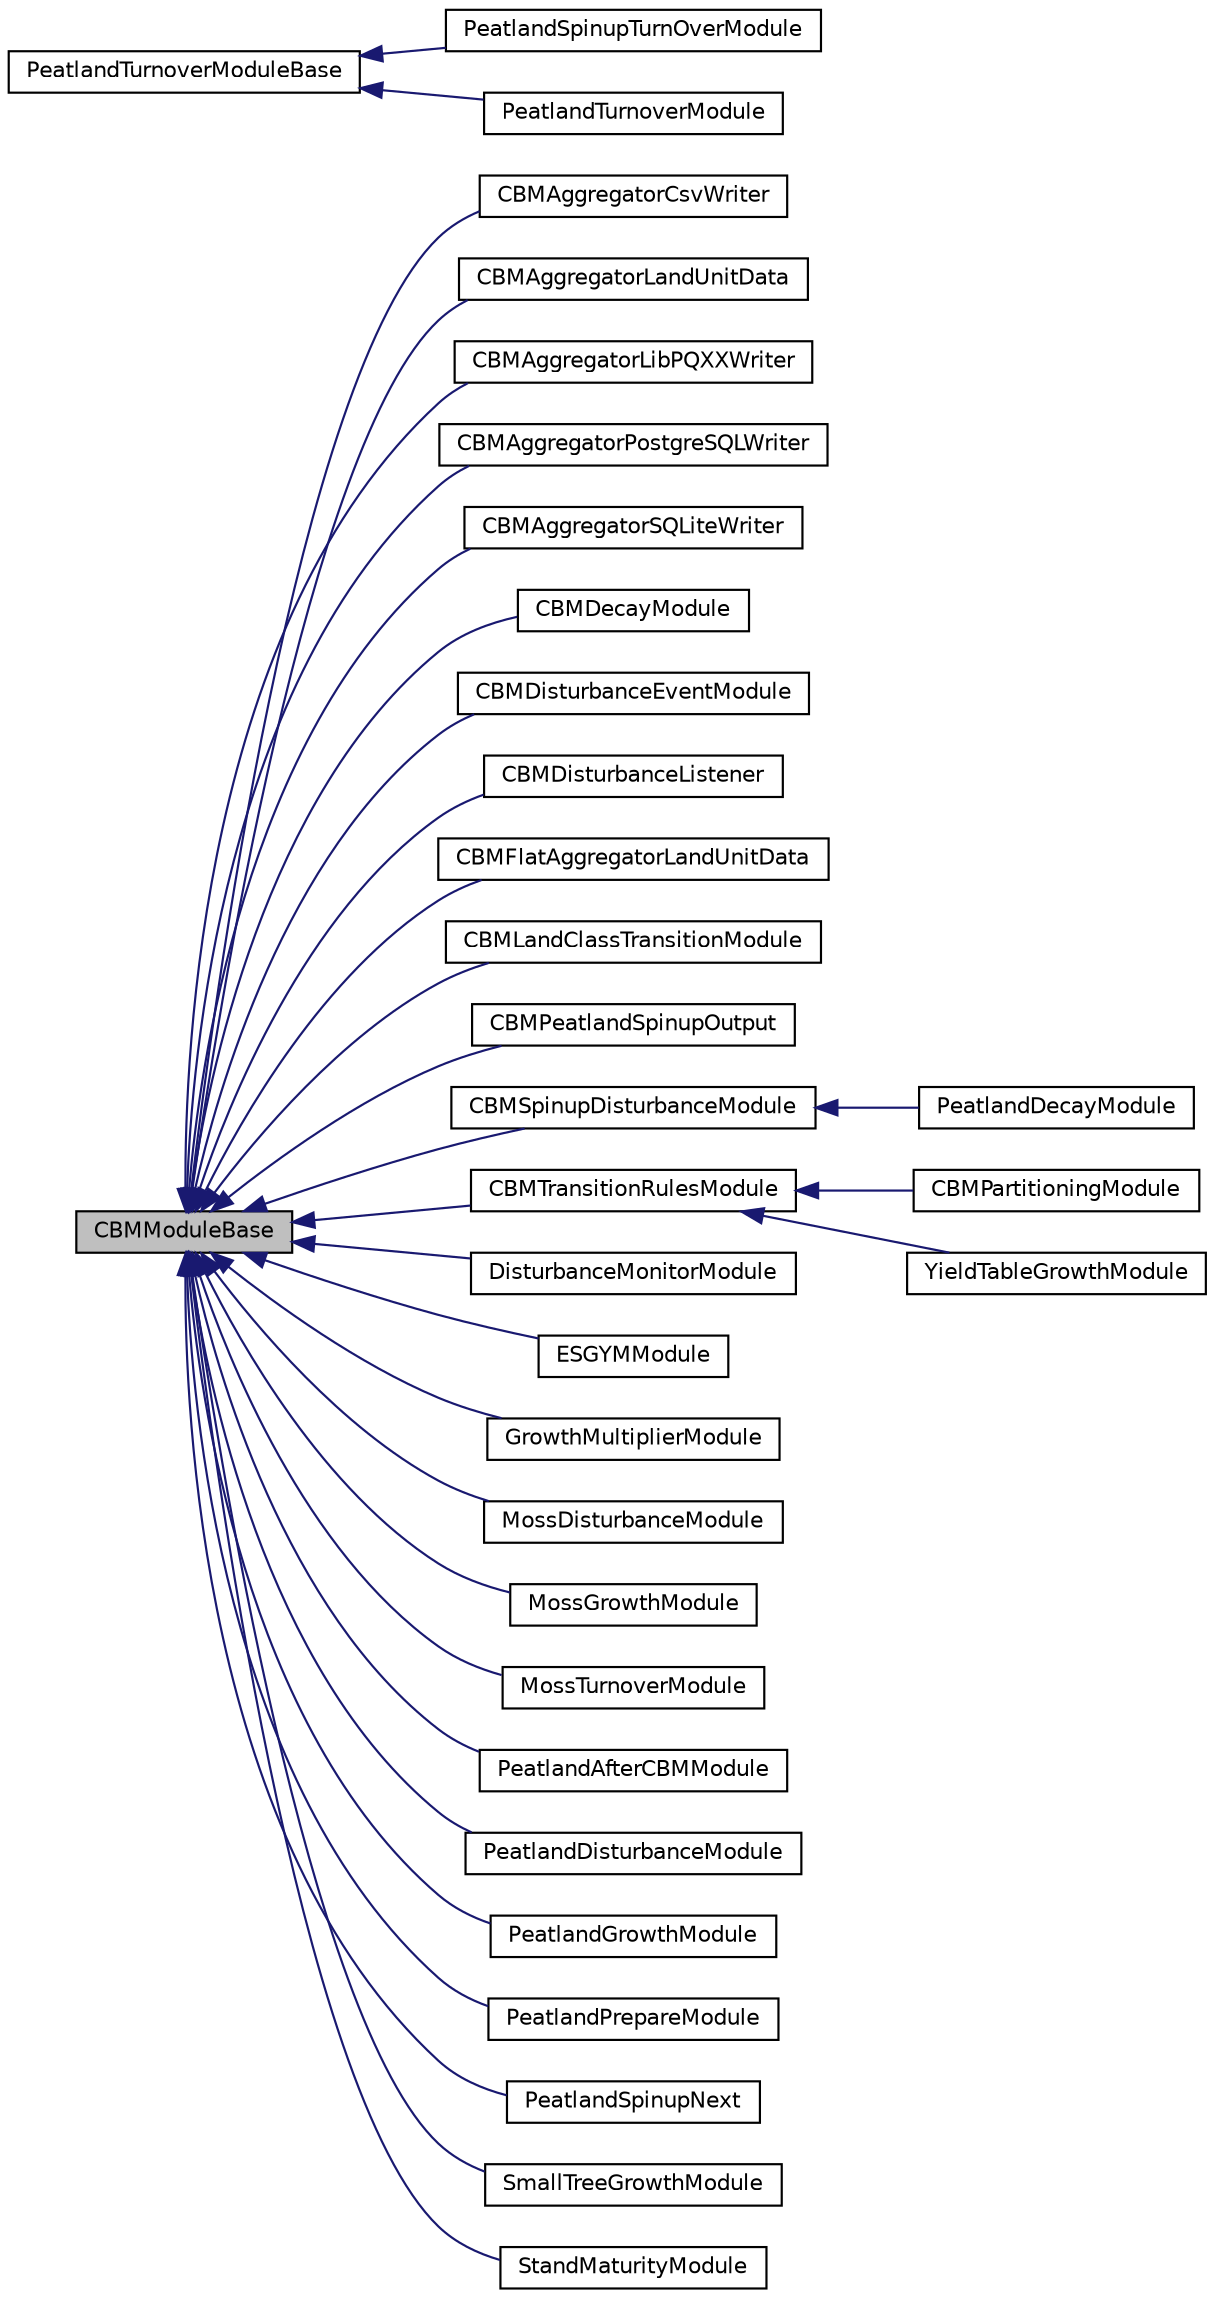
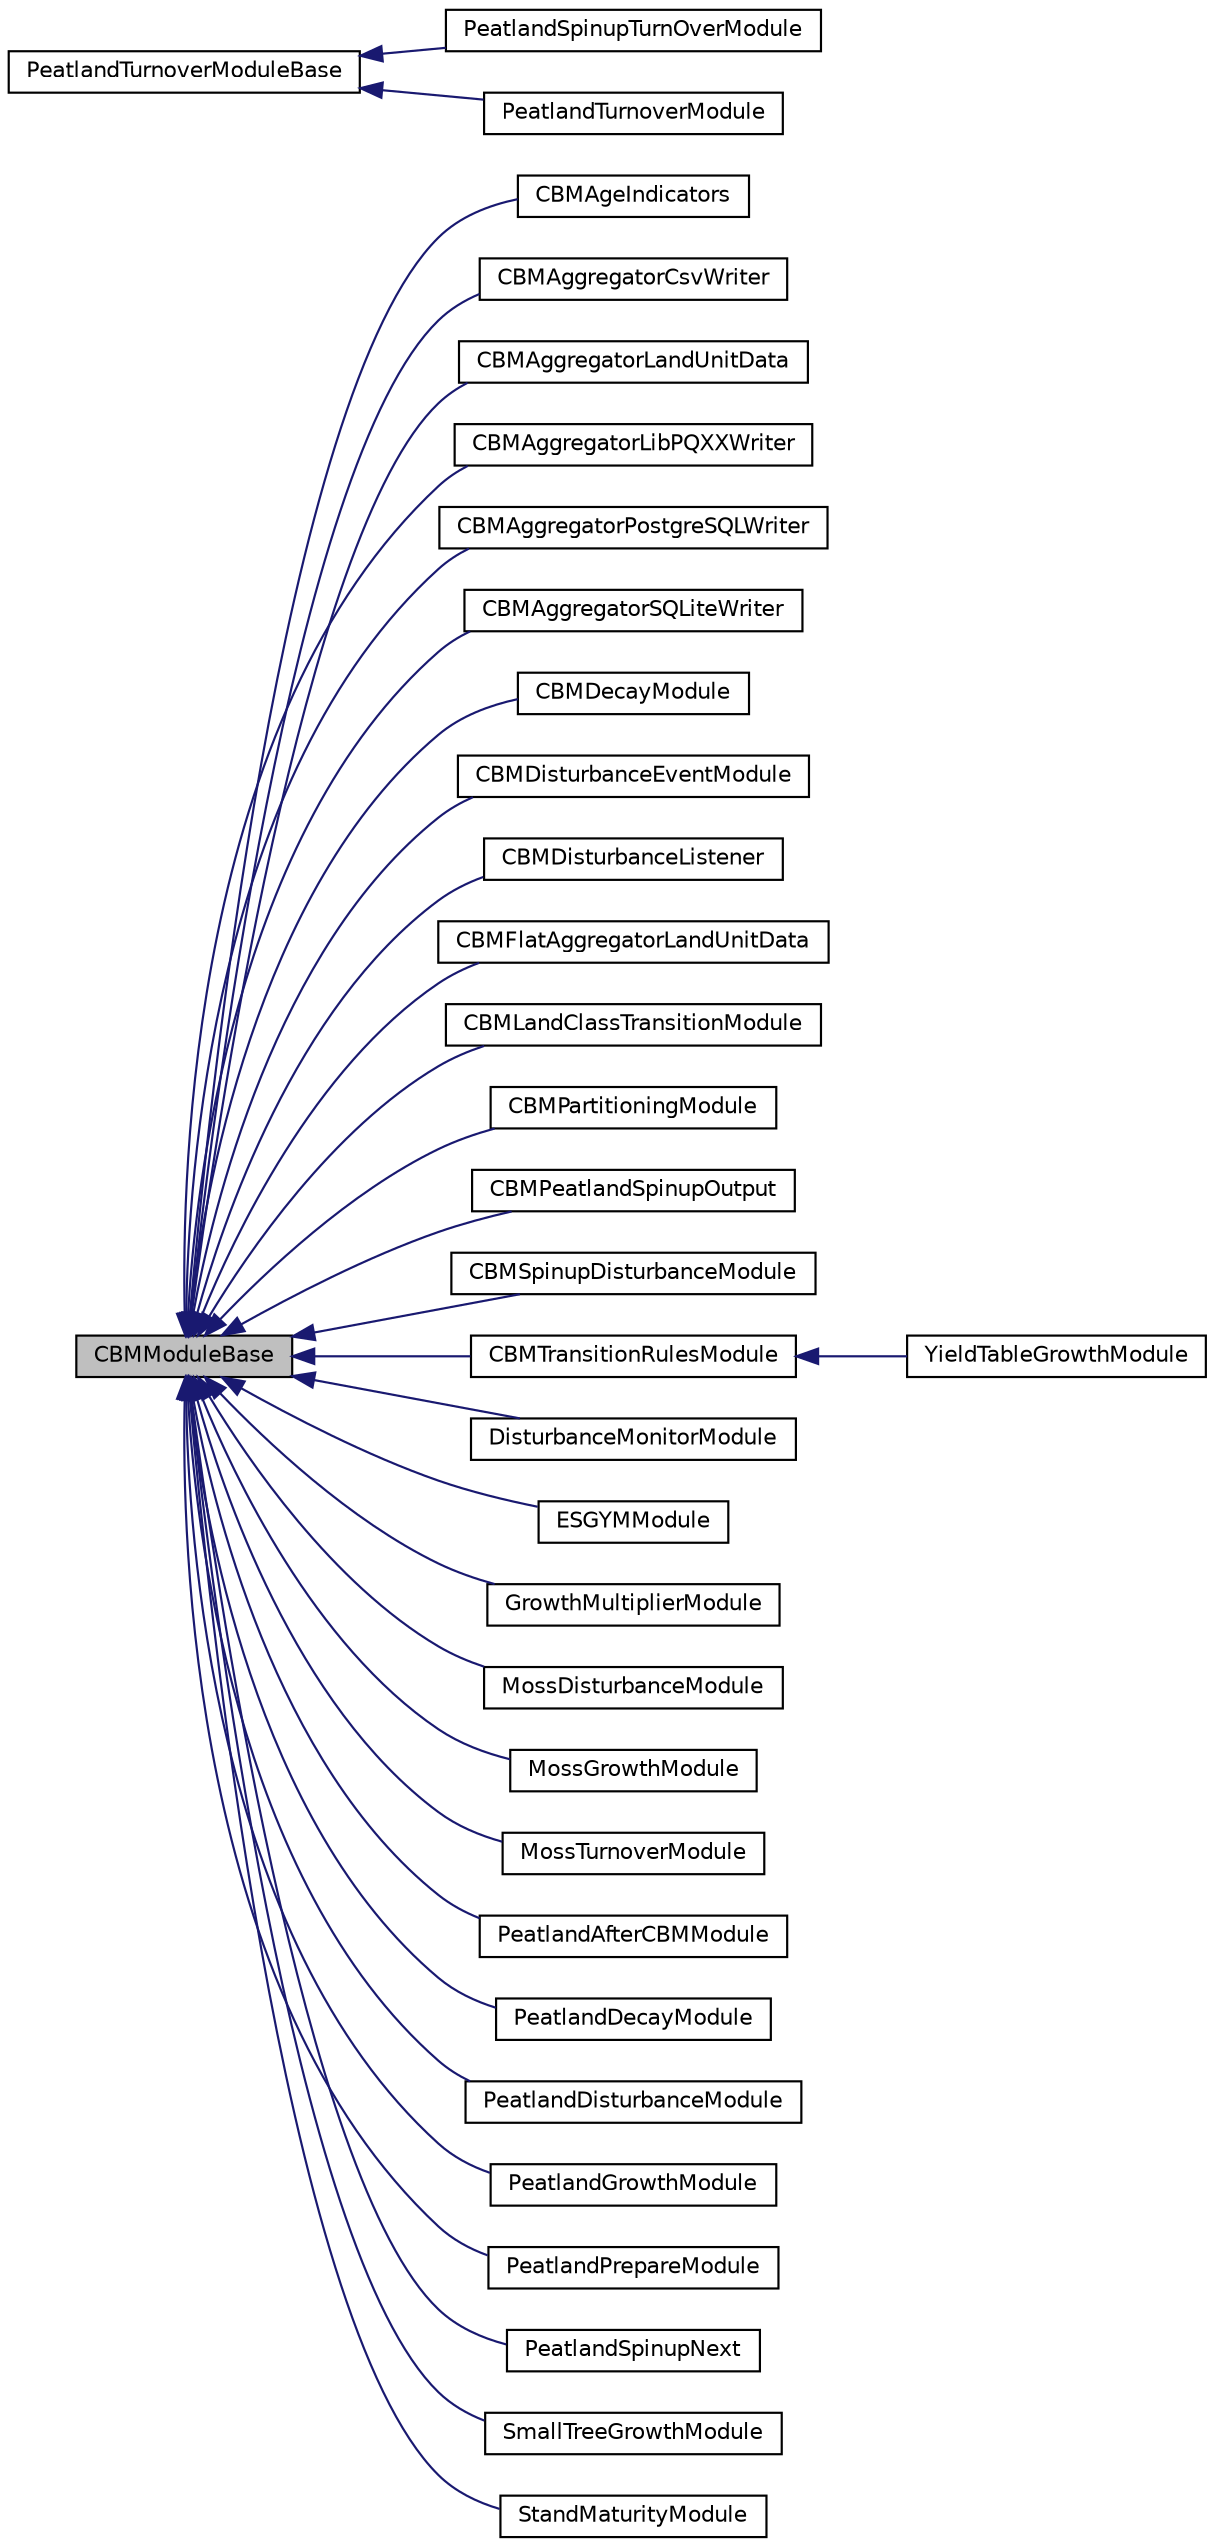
node "CBMAgeIndicators": added
edge "PeatlandDecayModule" -> "CBMSpinupDisturbanceModule": now "PeatlandDecayModule" -> "CBMModuleBase"
edge "CBMPartitioningModule" -> "CBMTransitionRulesModule": now "CBMPartitioningModule" -> "CBMModuleBase"
